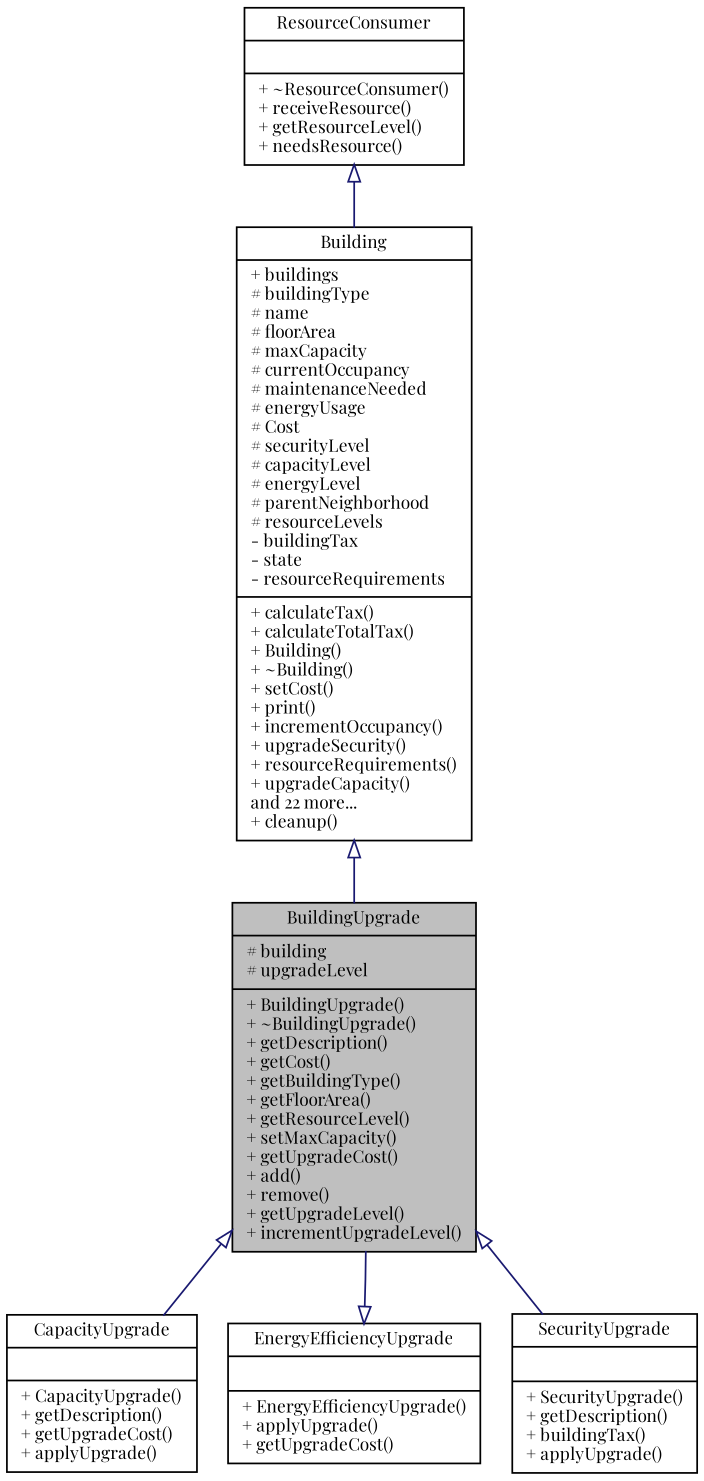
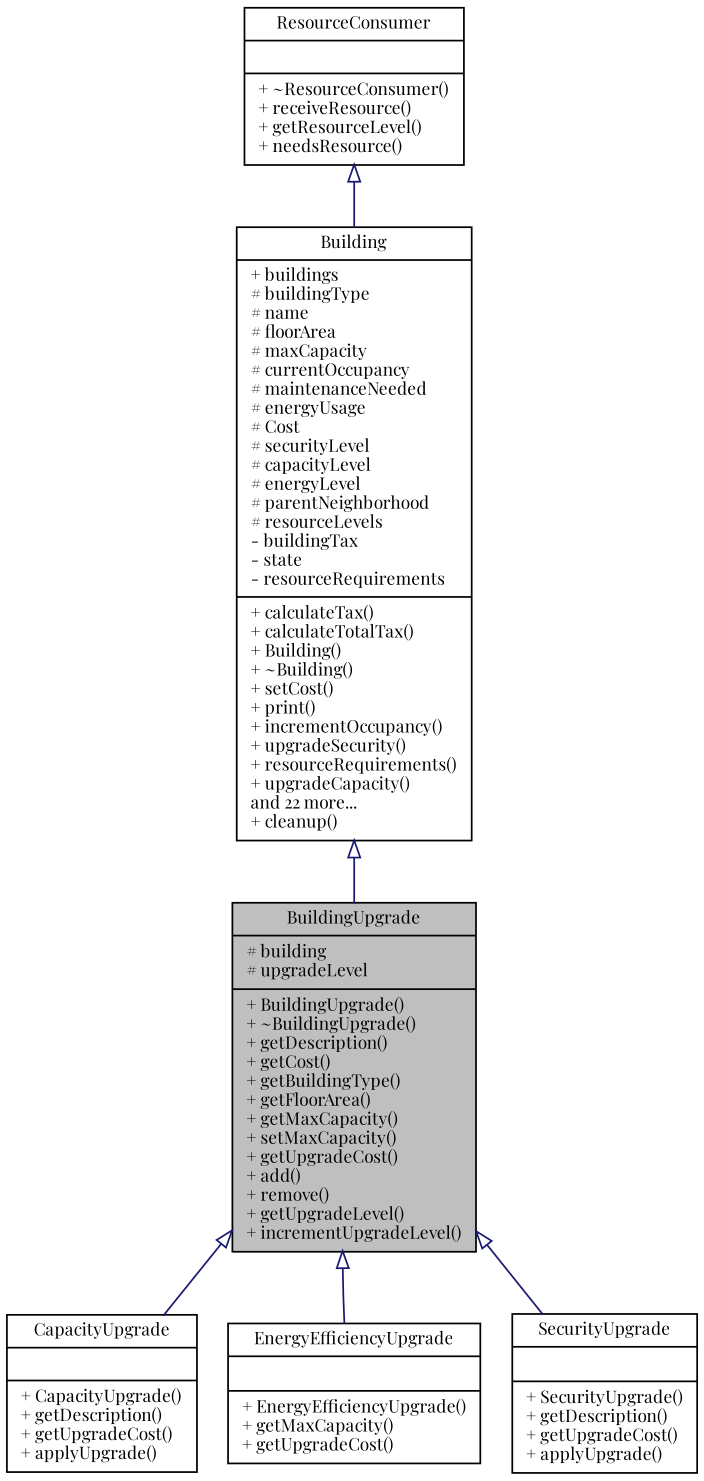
node "BuildingUpgrade": text "+ getResourceLevel()" -> "+ getMaxCapacity()"
edge "BuildingUpgrade" -> "EnergyEfficiencyUpgrade": reversed
node "EnergyEfficiencyUpgrade": text "+ applyUpgrade()" -> "+ getMaxCapacity()"
node "SecurityUpgrade": text "+ buildingTax()" -> "+ getUpgradeCost()"
